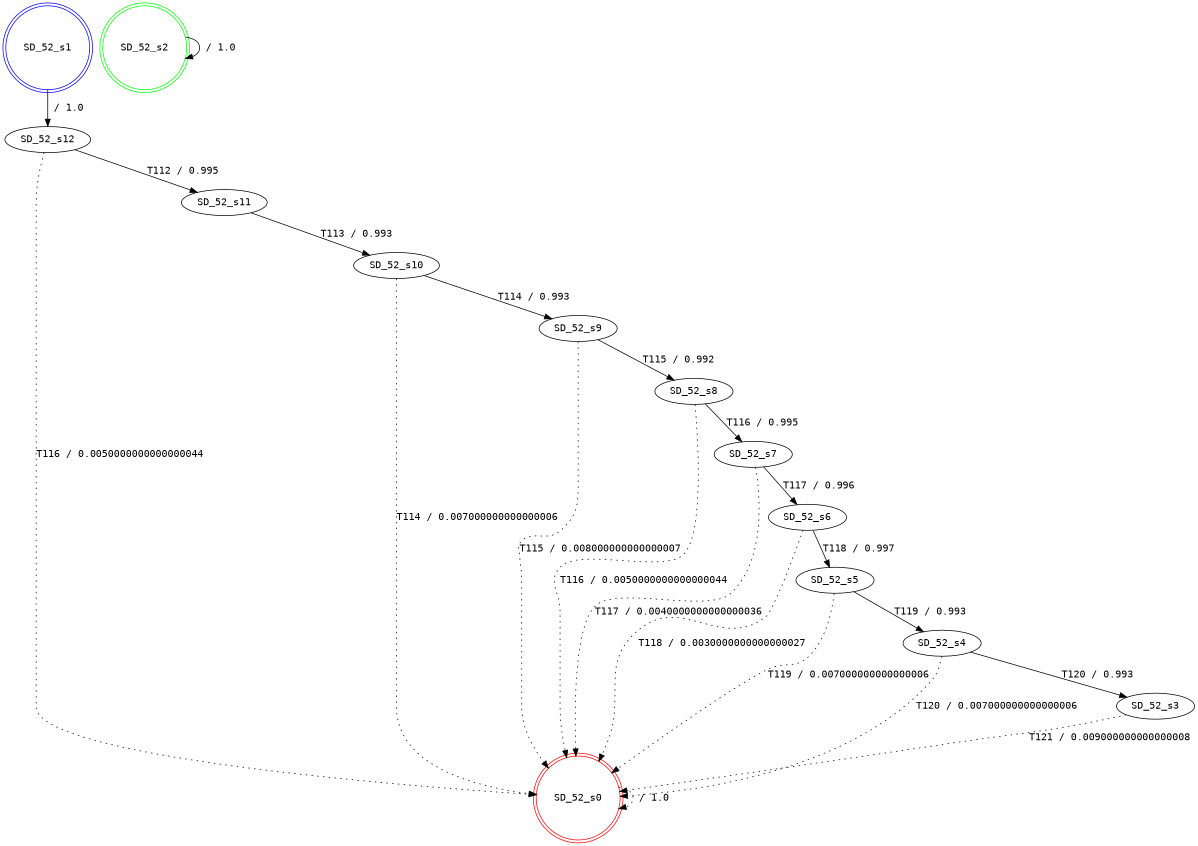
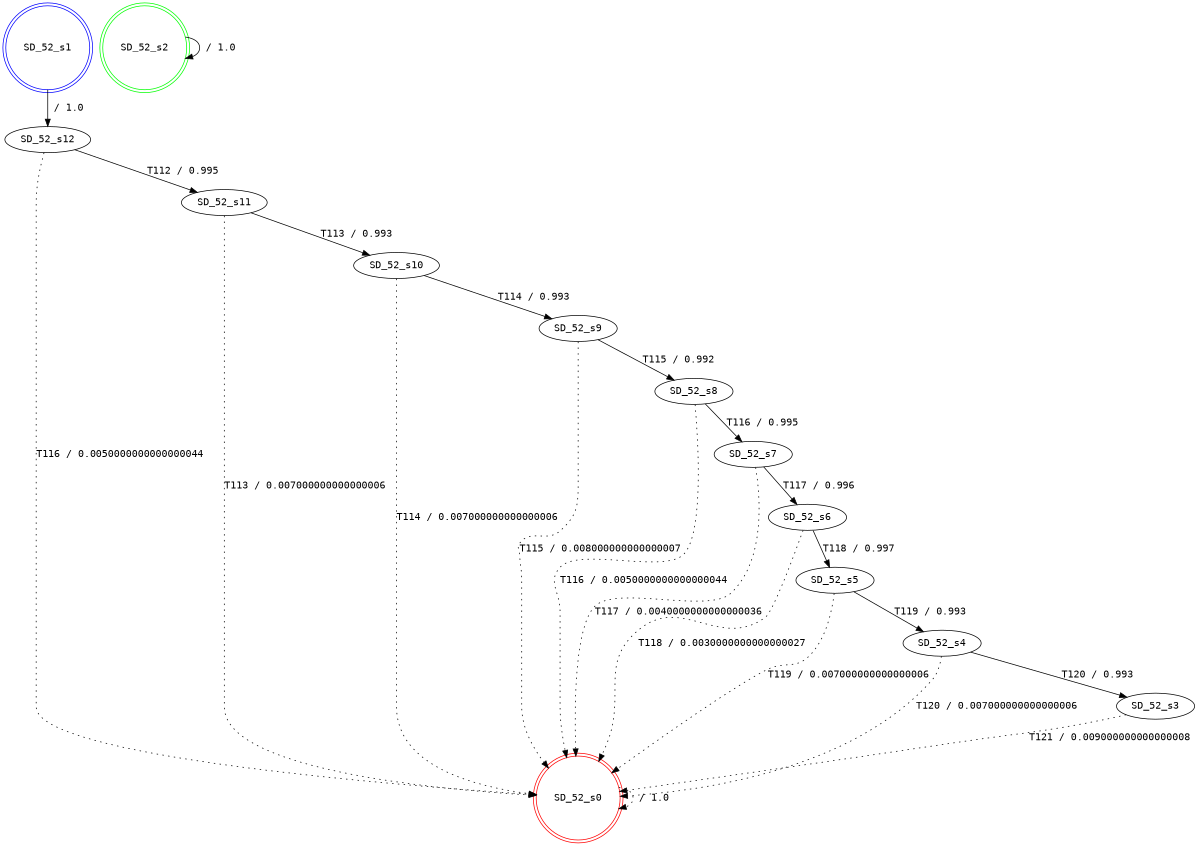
edge "SD_52_s11" -> "SD_52_s0": added, label "T113 / 0.007000000000000006"
